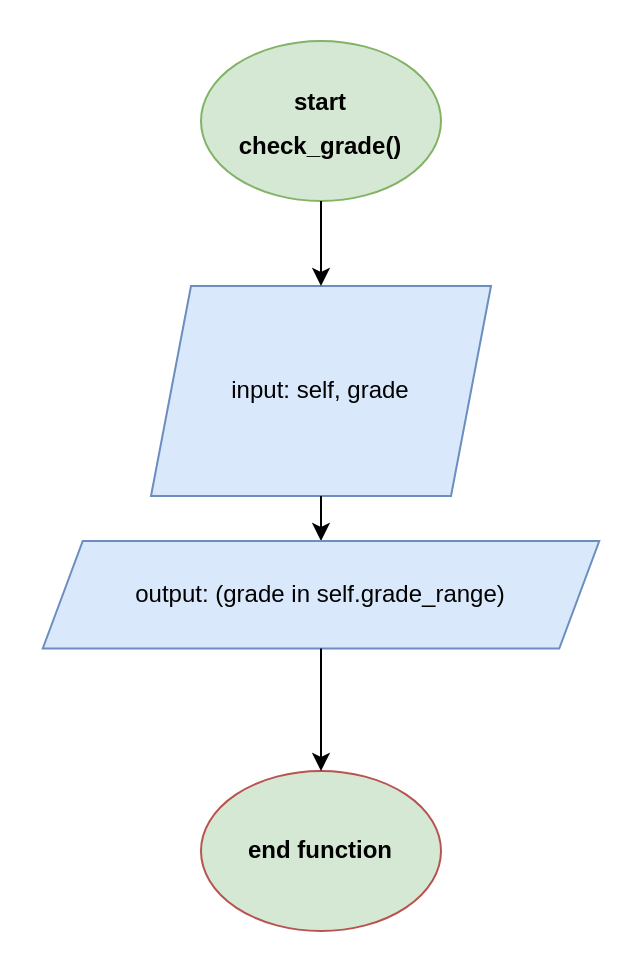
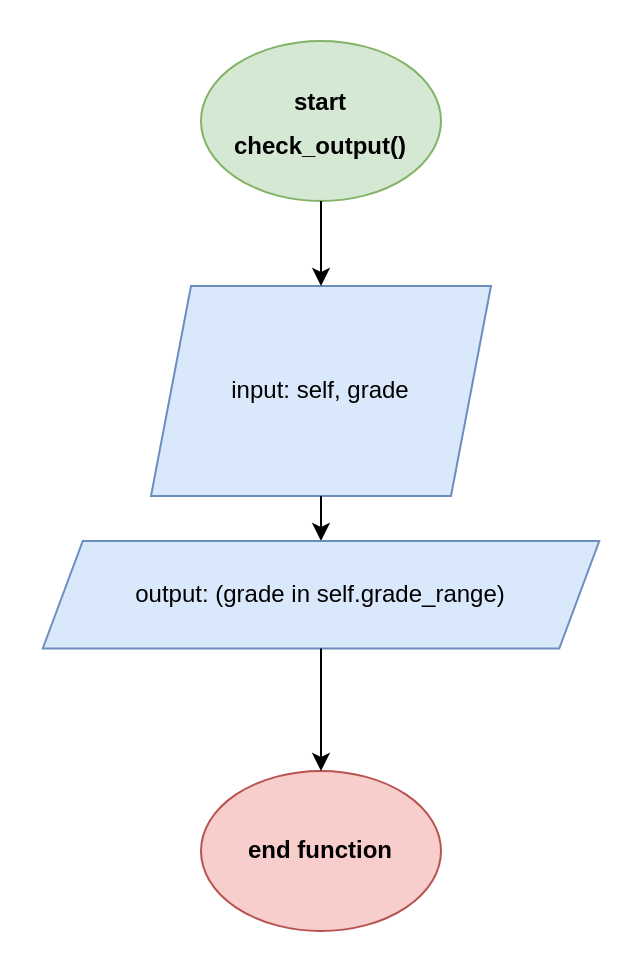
node "start check_grade()": label "start check_grade()" -> "start check_output()"
node "end function": fillcolor #d5e8d4 -> #f8cecc
